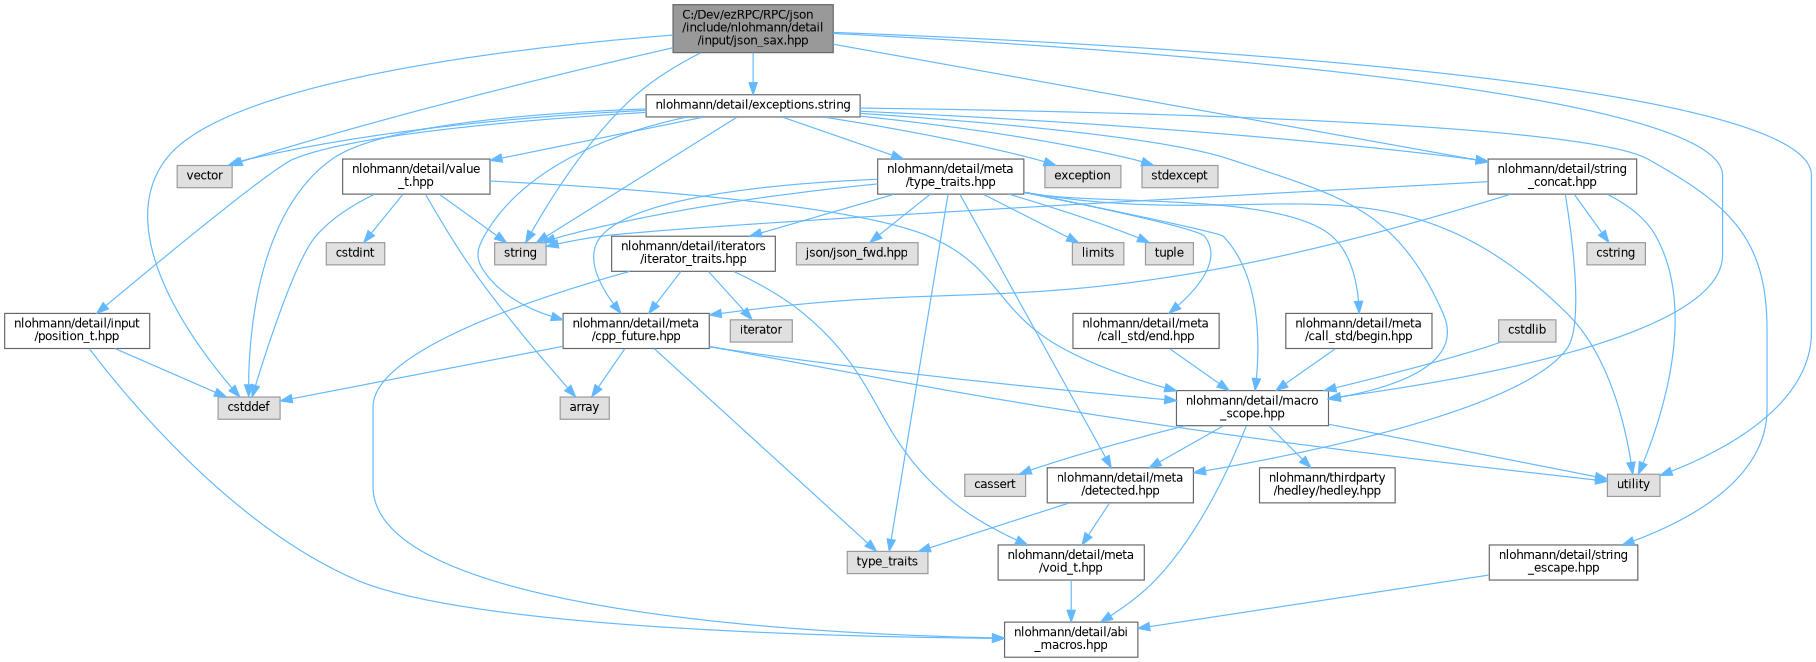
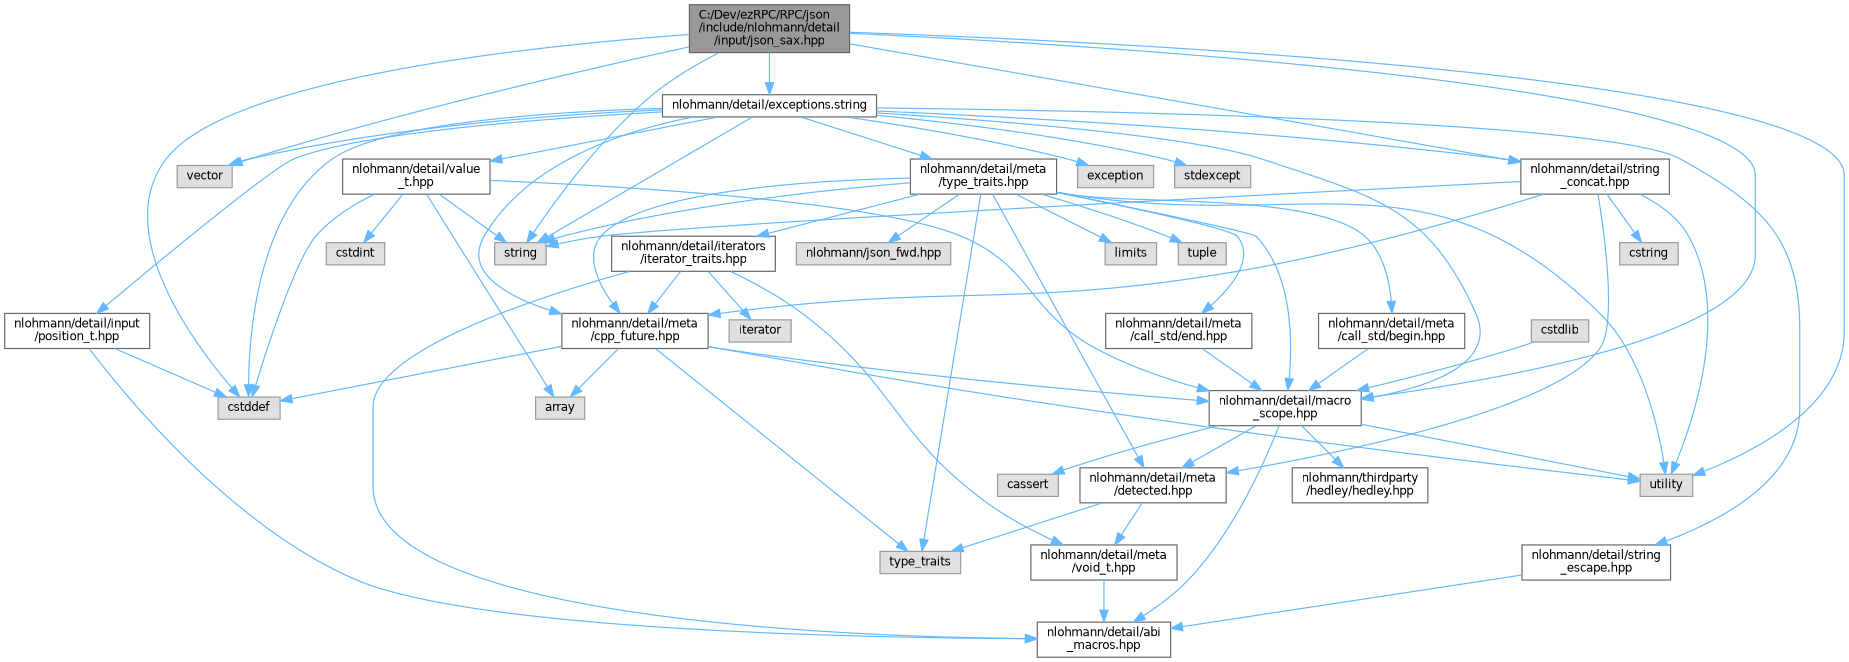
node "json/json_fwd.hpp": label "json/json_fwd.hpp" -> "nlohmann/json_fwd.hpp"
